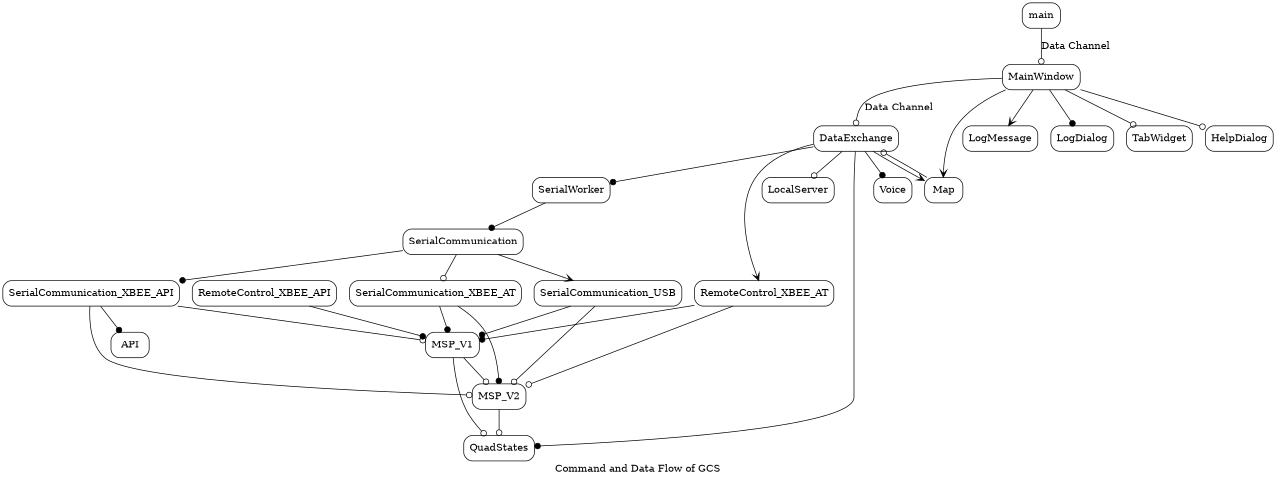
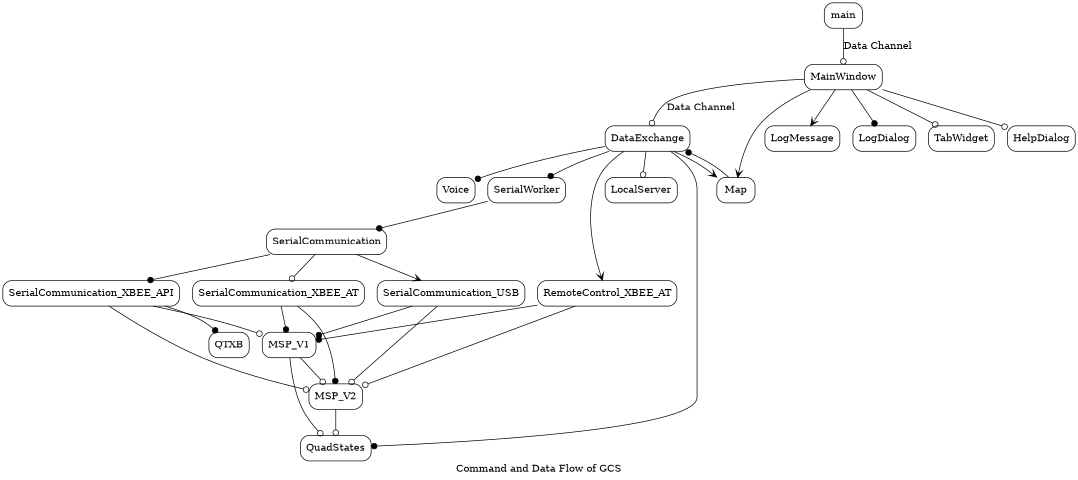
edge "Map" -> "DataExchange": arrowhead odot -> dot
node "RemoteControl_XBEE_API": removed
node "API": label "API" -> "QTXB"
